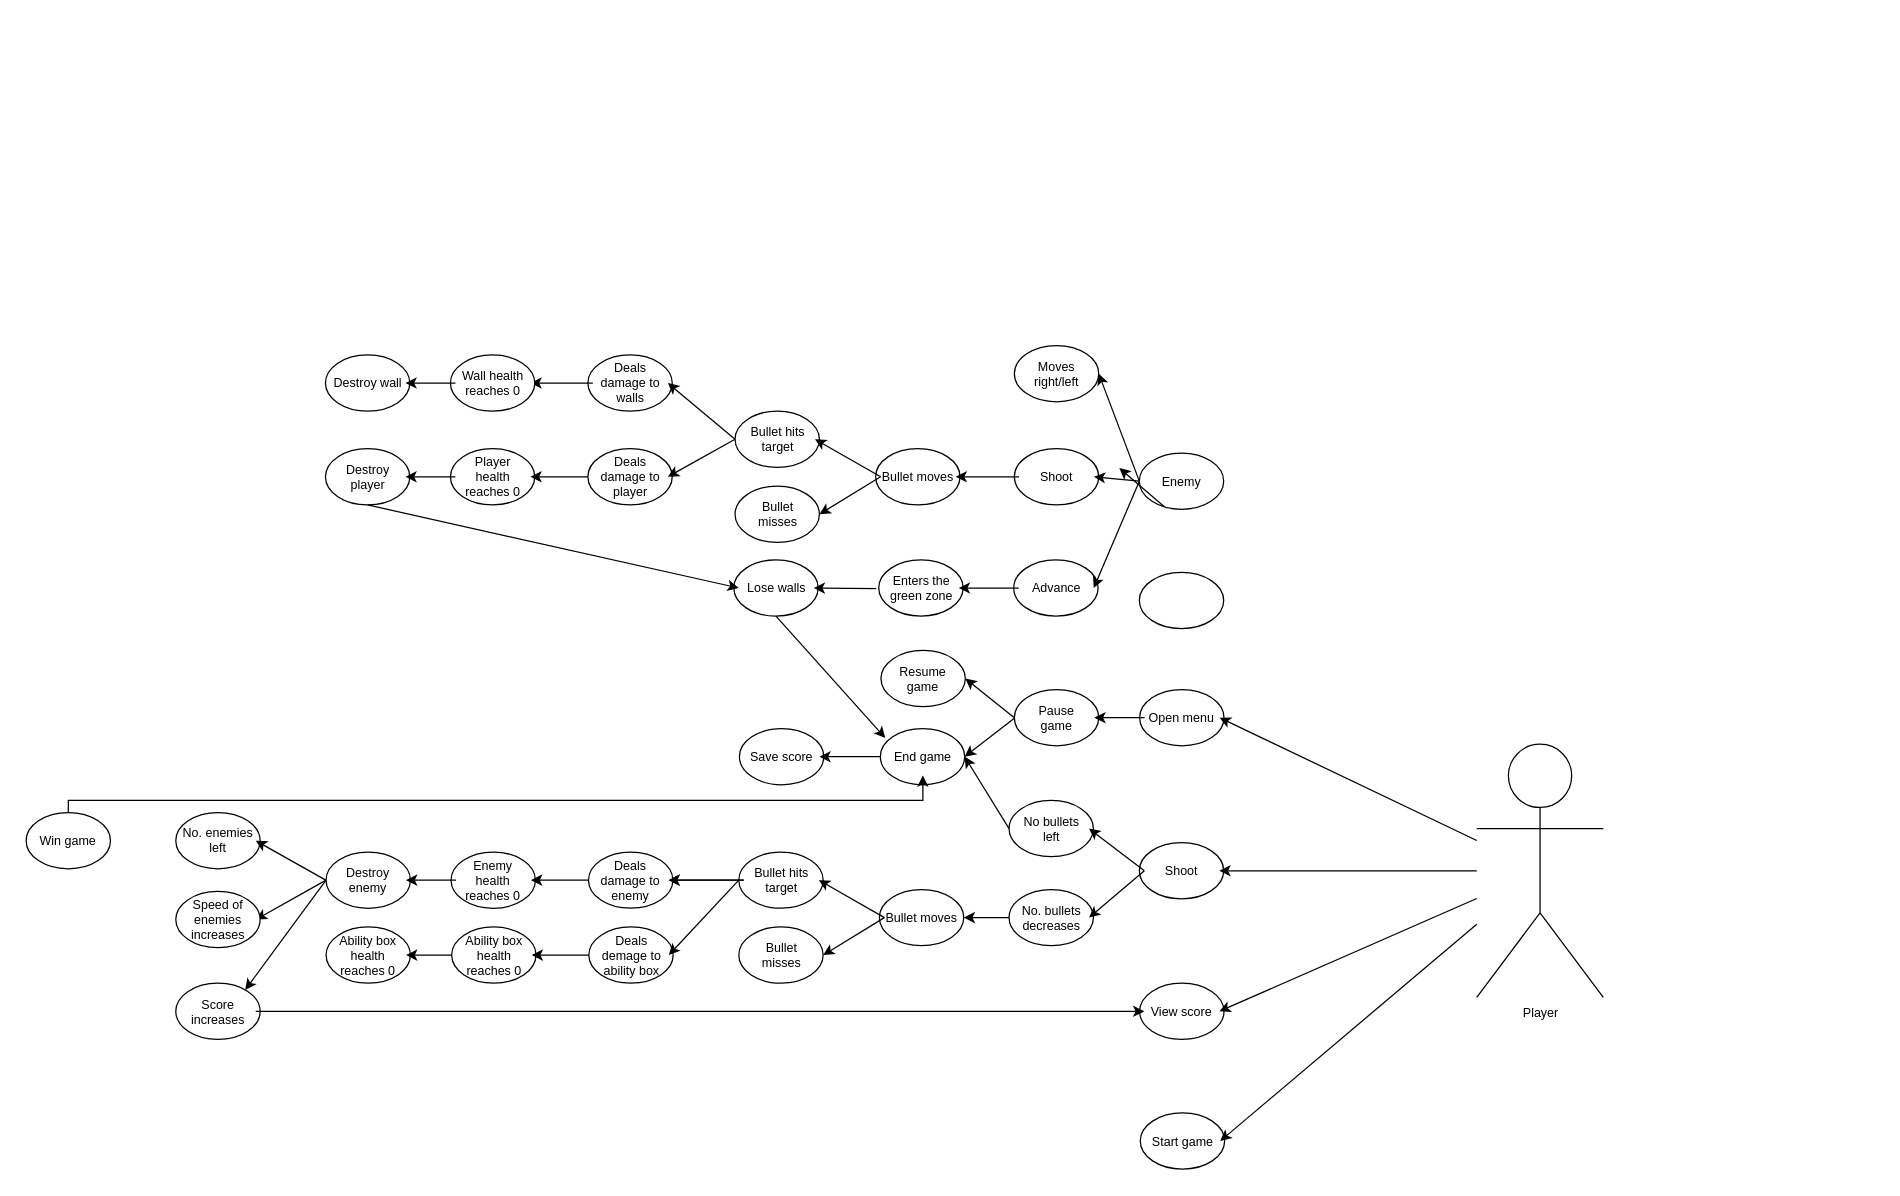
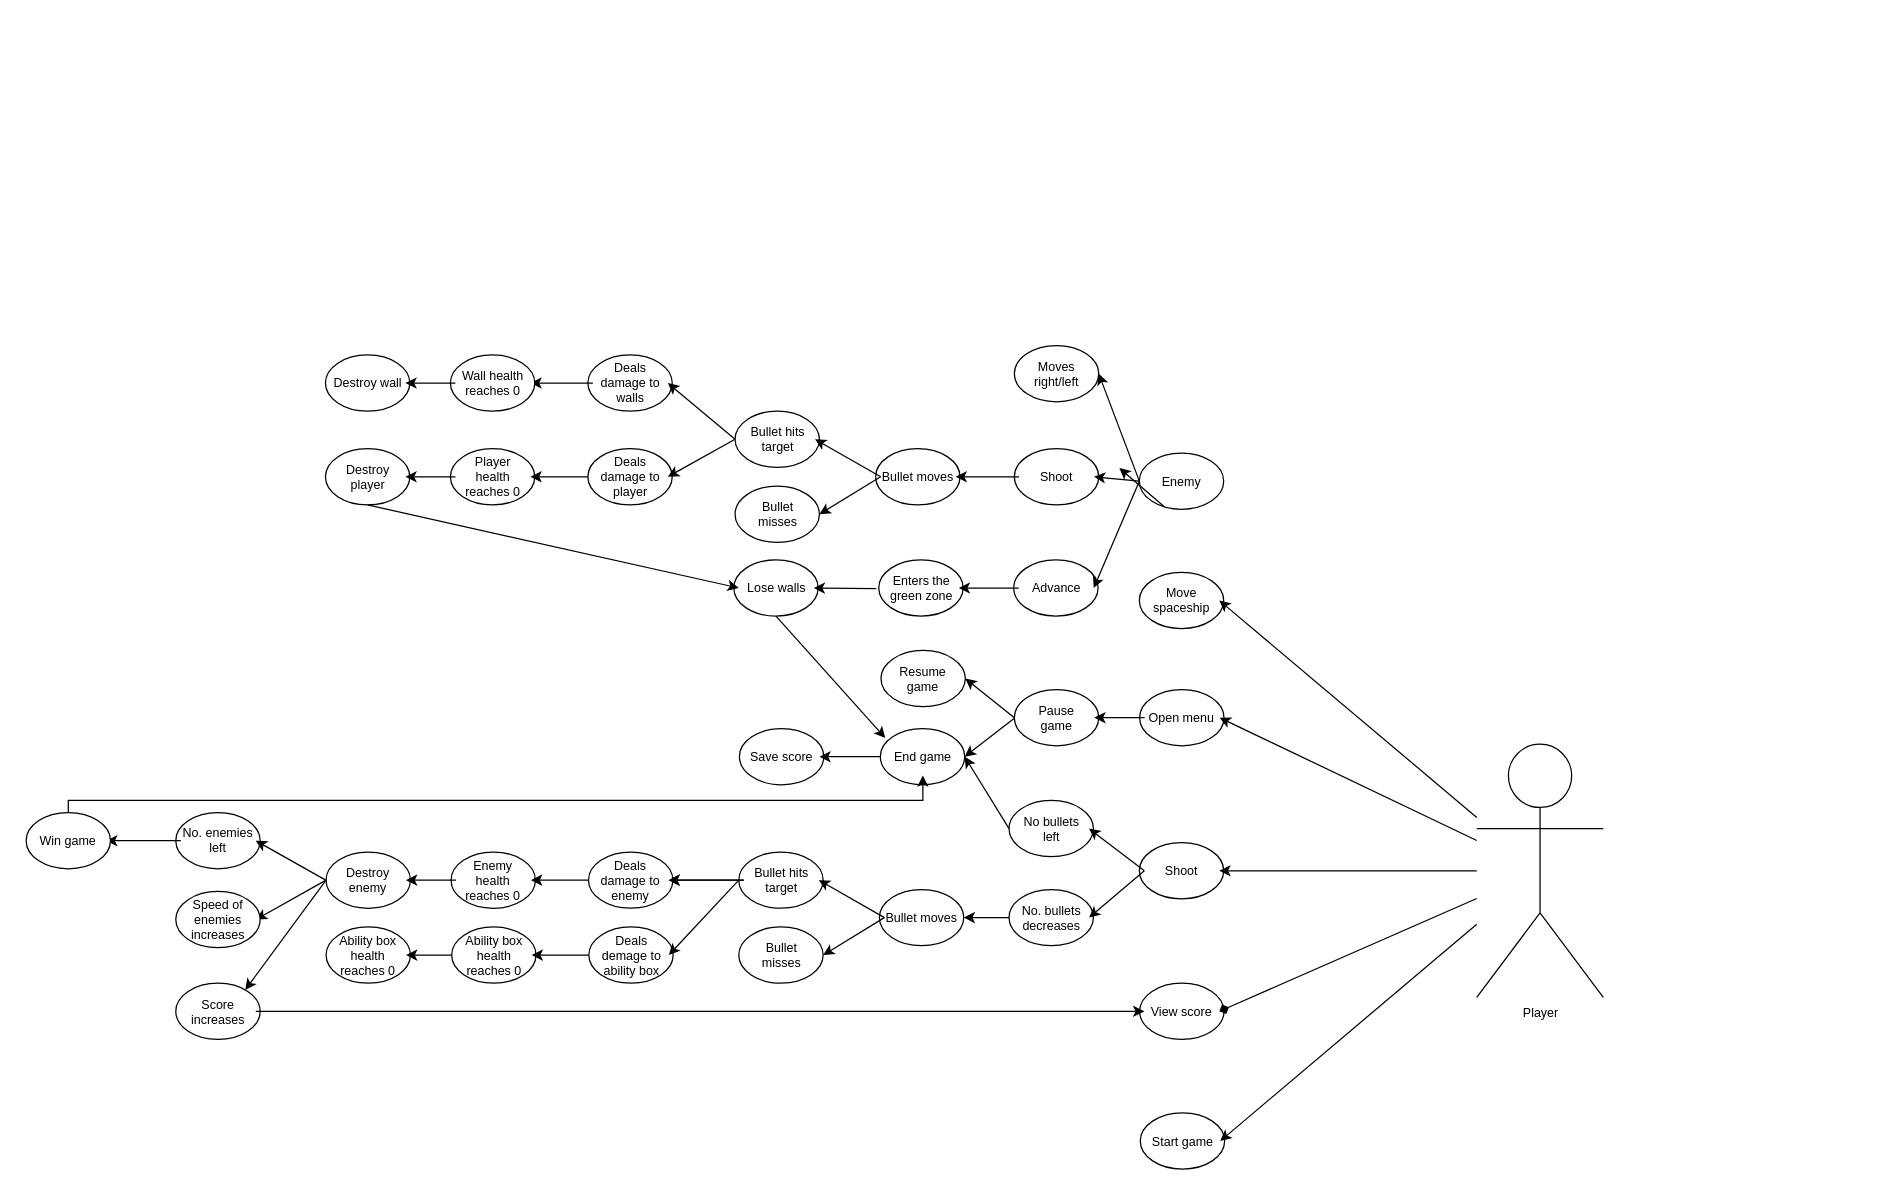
node "Move spaceship": added
edge "Player" -> "Move spaceship": added
edge "No. enemies left" -> "Win game": added
edge "Player" -> "View score": arrowhead classic -> diamond
